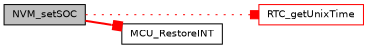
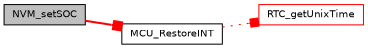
edge "NVM_setSOC" -> "RTC_getUnixTime": now "MCU_RestoreINT" -> "RTC_getUnixTime"
